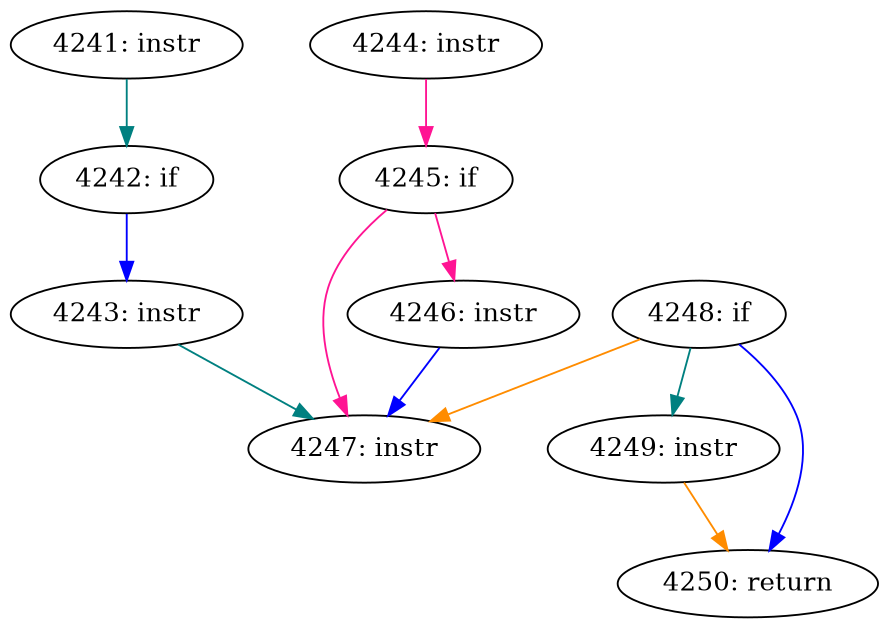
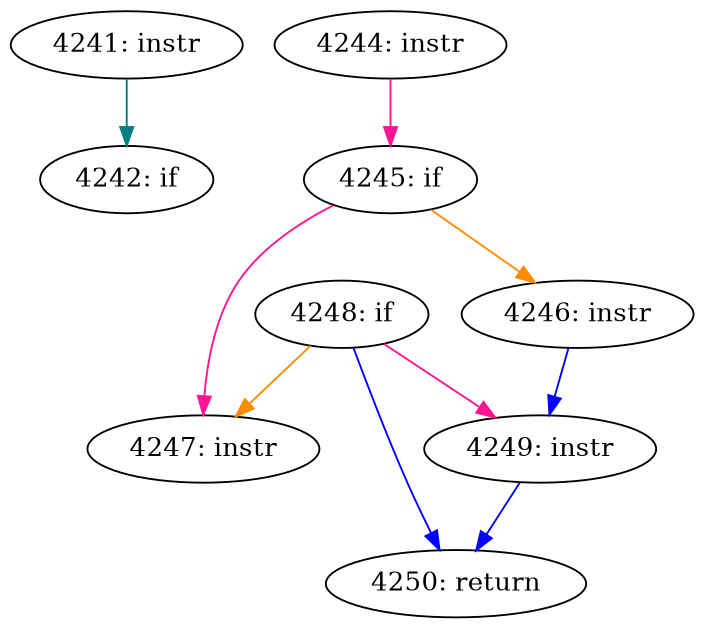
edge "4245: if" -> "4246: instr": color deeppink -> darkorange
node "4243: instr": removed
edge "4248: if" -> "4249: instr": color teal -> deeppink
edge "4246: instr" -> "4247: instr": now "4246: instr" -> "4249: instr"
edge "4249: instr" -> "4250: return": color darkorange -> blue
